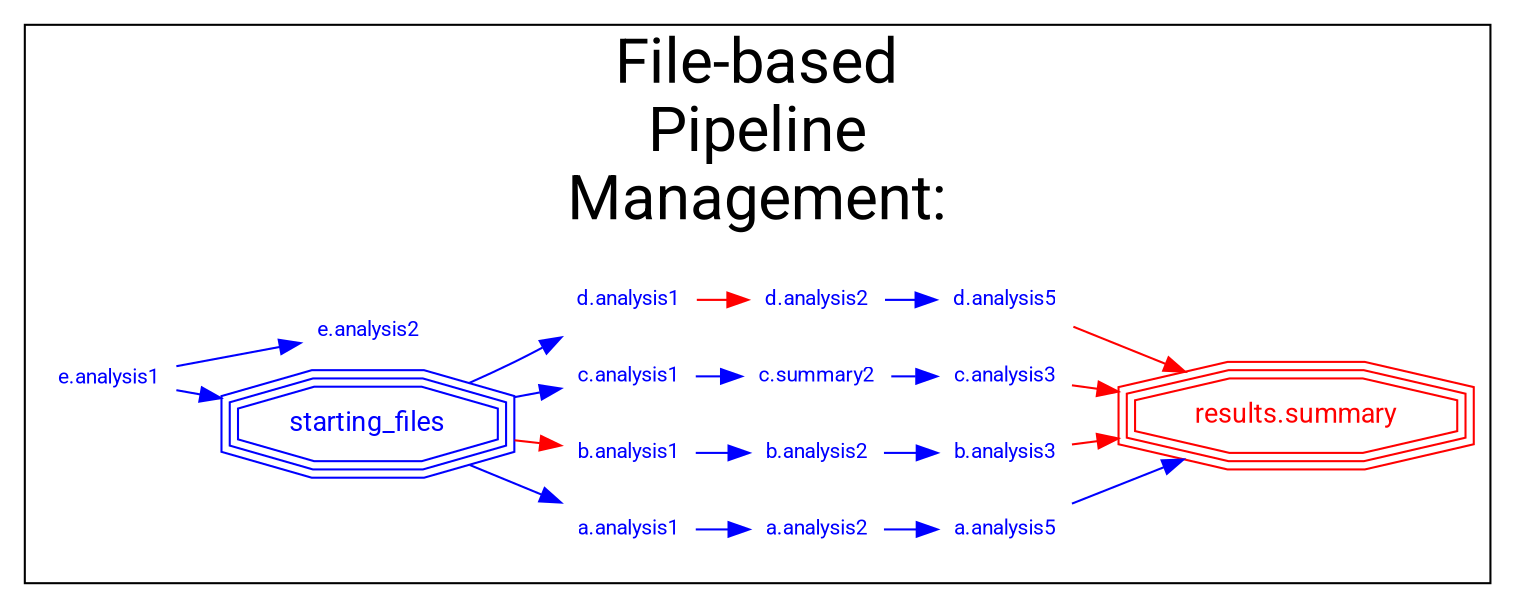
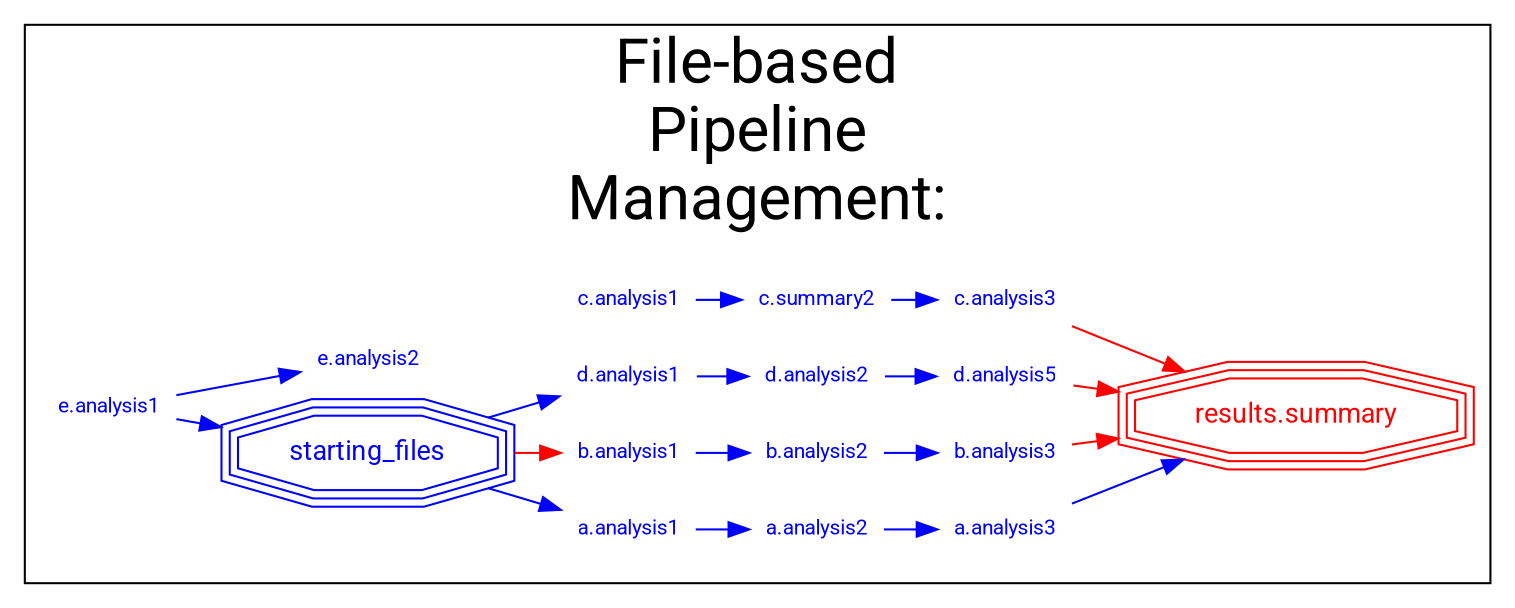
edge "d.analysis1" -> "d.analysis2": color red -> blue
edge "starting_files" -> "c.analysis1": removed
node "a.analysis5": label "a.analysis5" -> "a.analysis3"
